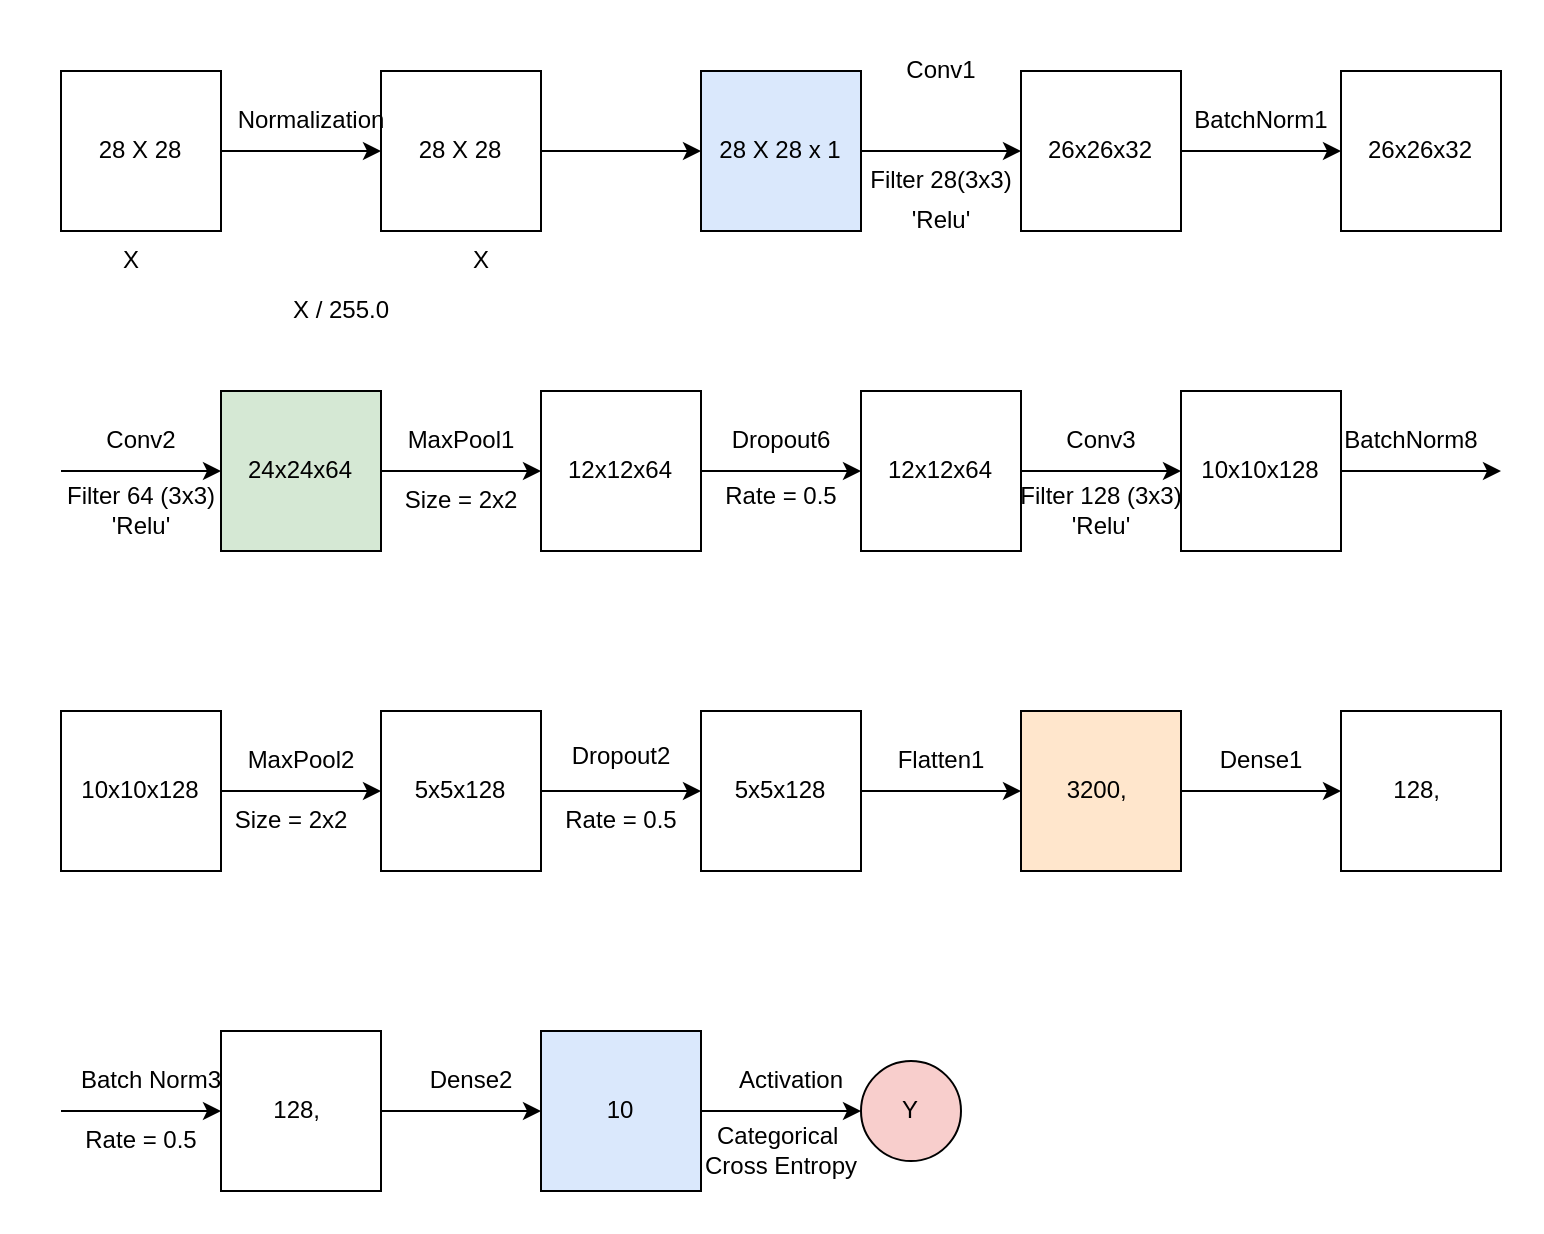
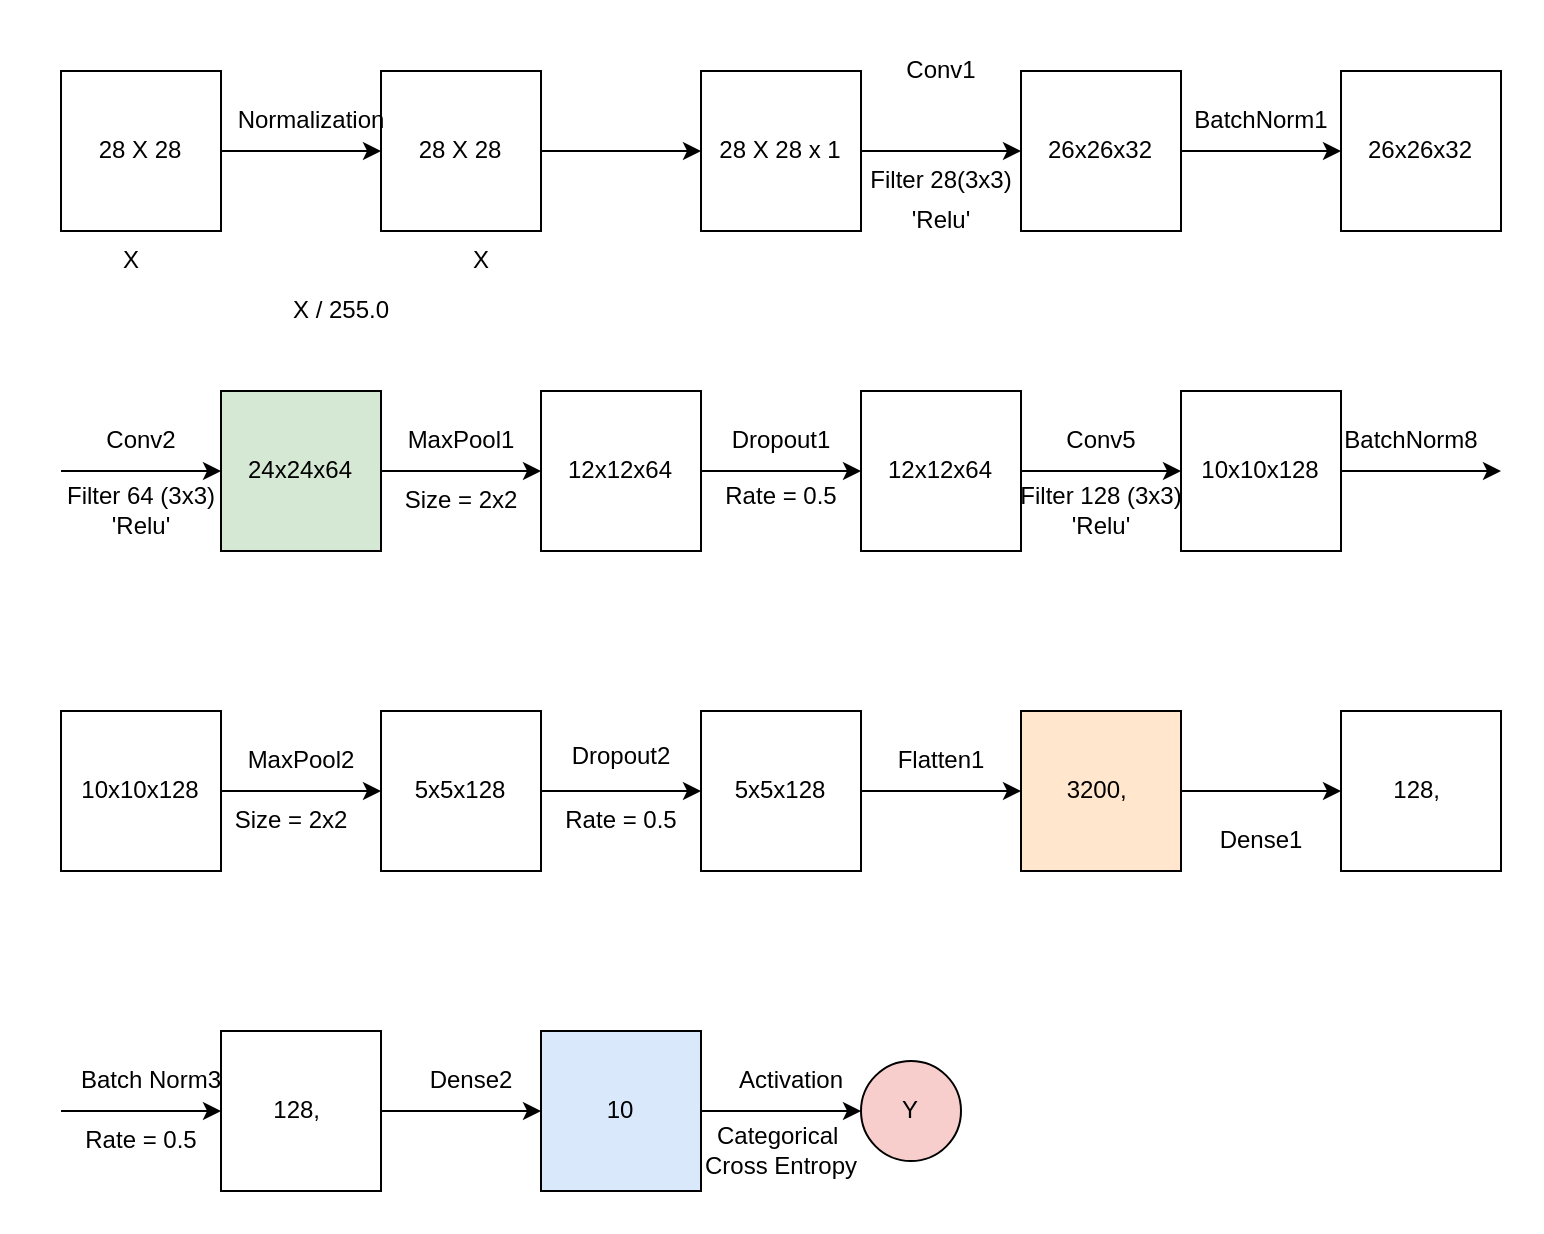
node "28 X 28 x 1": fillcolor #dae8fc -> #ffffff
node "Dropout6": label "Dropout6" -> "Dropout1"
node "Conv3": label "Conv3" -> "Conv5"
node "Dense1": moved (1261, 761) -> (1261, 841)
